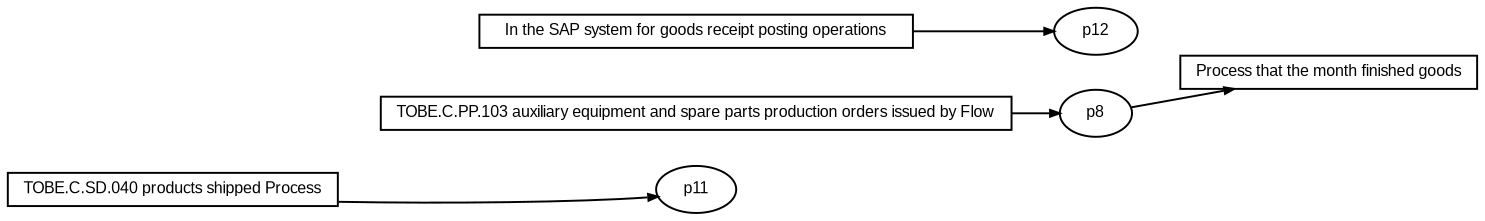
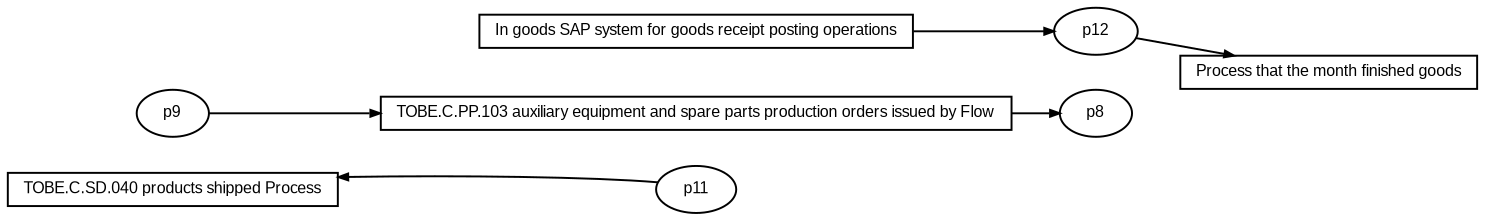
node "In the SAP system for goods receipt posting operations": label "In the SAP system for goods receipt posting operations" -> "In goods SAP system for goods receipt posting operations"
edge "p8" -> "Process that the month finished goods": now "p12" -> "Process that the month finished goods"
node "p9": added
edge "TOBE.C.SD.040 products shipped Process" -> "p11": reversed
